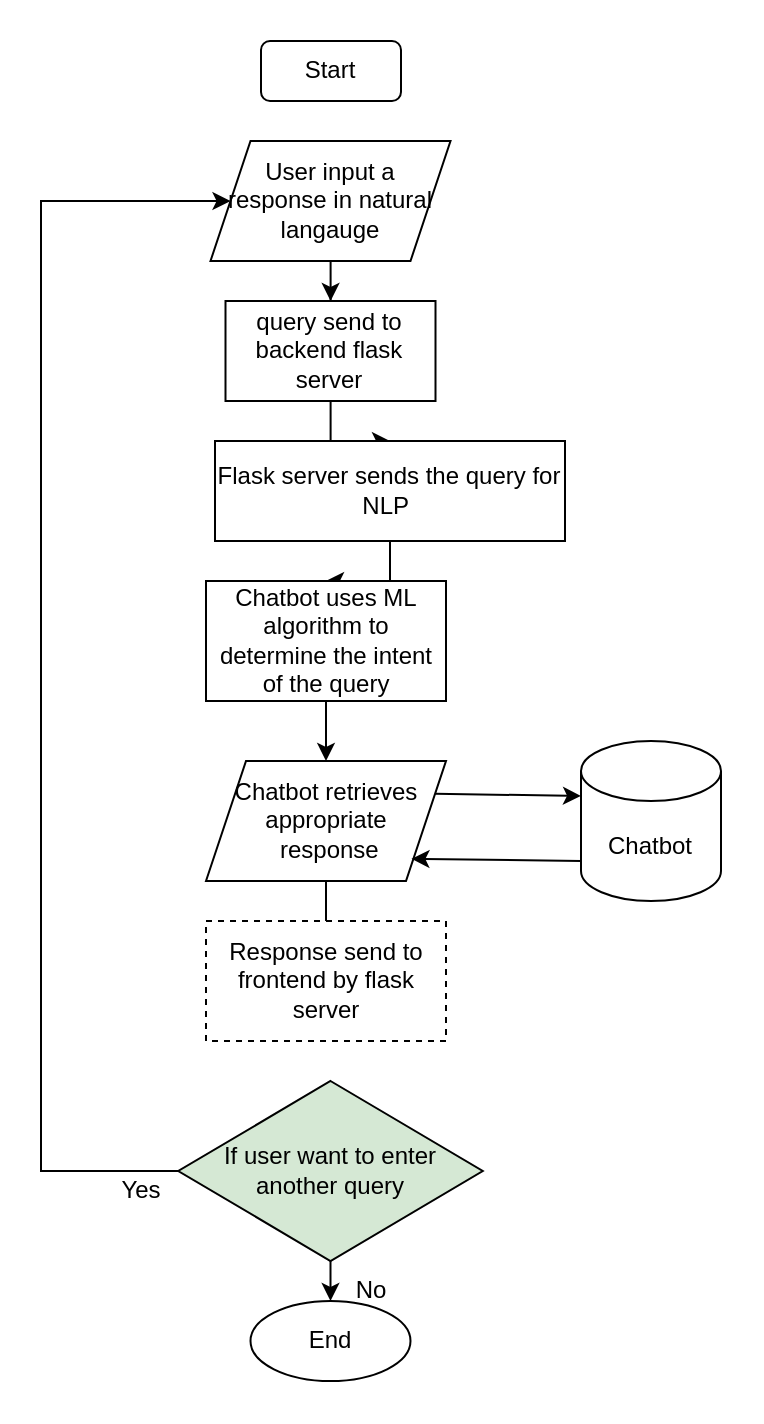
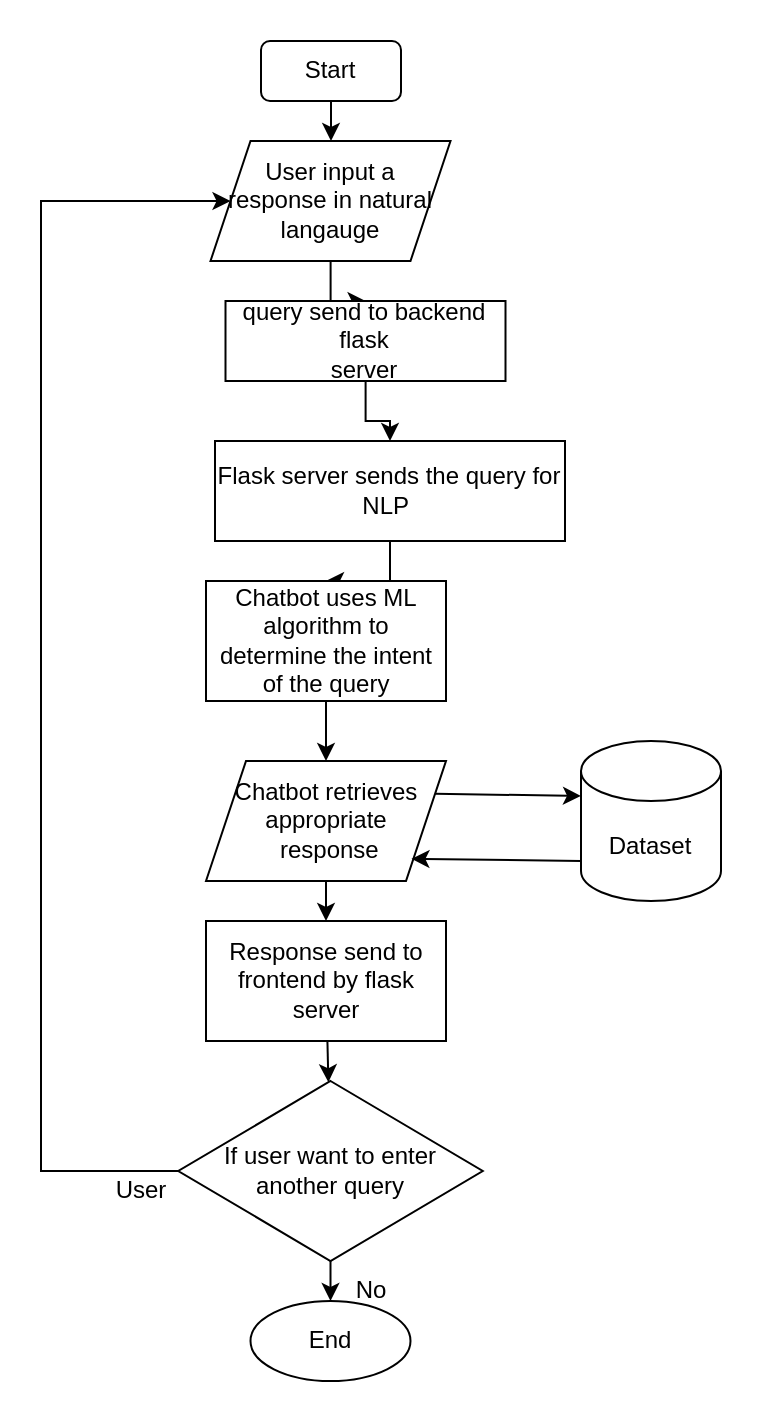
edge "Start" -> "User input a response in natural langauge": added
node "query send to backend flask server": size 210x100 -> 280x80
node "Chatbot": label "Chatbot" -> "Dataset"
edge "Chatbot retrieves appropriate response" -- "Response send to frontend by flask server": arrowhead none -> classic
node "Response send to frontend by flask server": style dashed -> solid
edge "Response send to frontend by flask server" -> "If user want to enter another query": added
node "If user want to enter another query": fillcolor #d5e8d4 -> #ffffff
node "Yes": label "Yes" -> "User"
